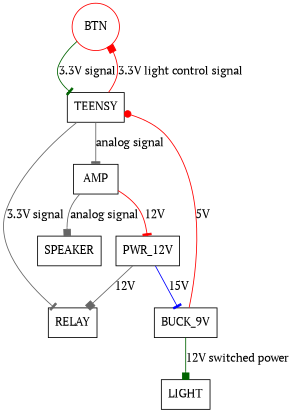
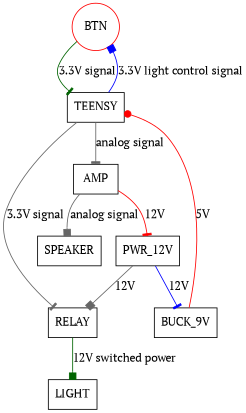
edge "TEENSY" -> "BTN": color red -> blue
edge "PWR_12V" -> "BUCK_9V": label "15V" -> "12V"
edge "BUCK_9V" -> "LIGHT": now "RELAY" -> "LIGHT"
